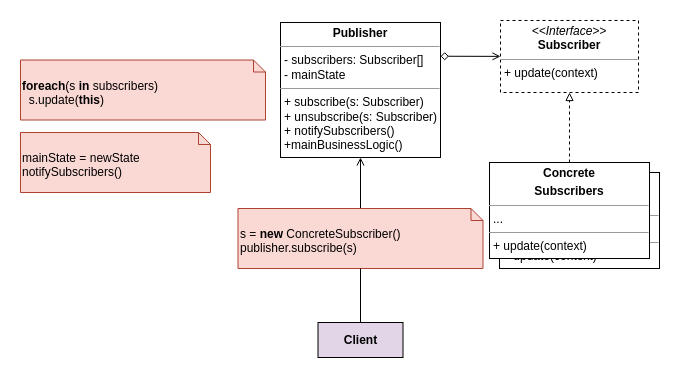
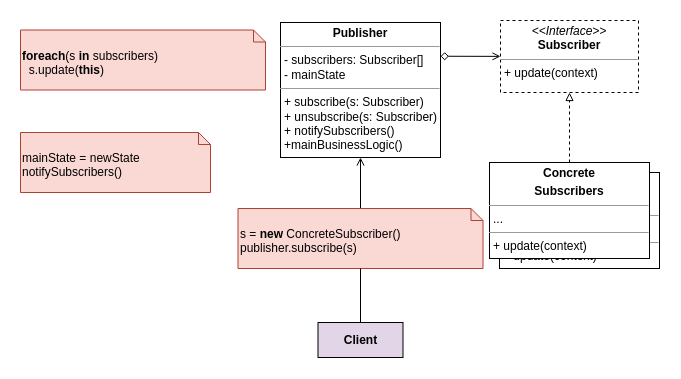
node "foreach(s in subscribers) s.update(this)": moved (143, 90) -> (143, 60)
